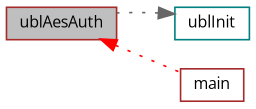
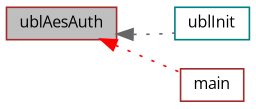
edge "ublAesAuth" -> "ublInit": reversed
